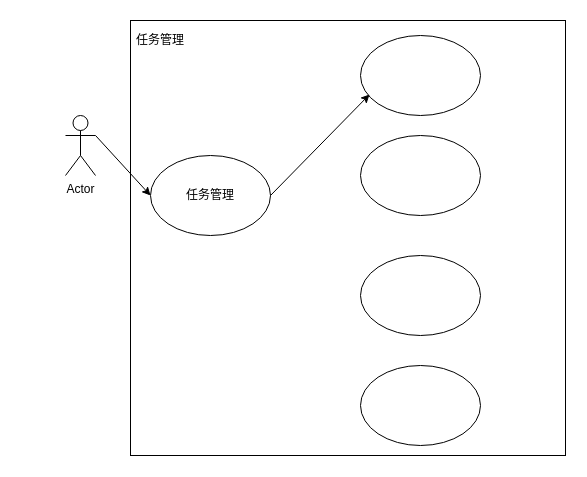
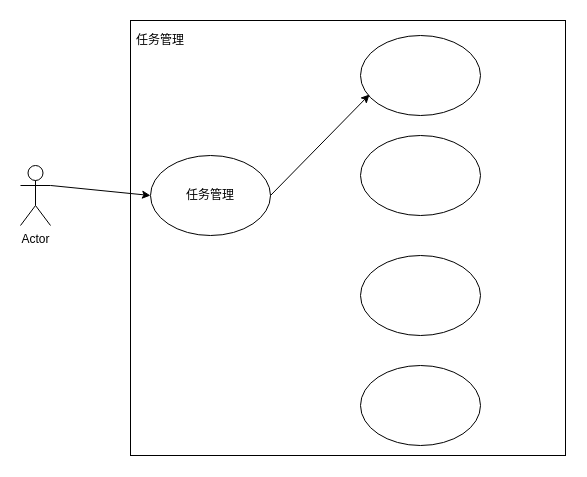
node "Actor": moved (81, 146) -> (36, 196)
